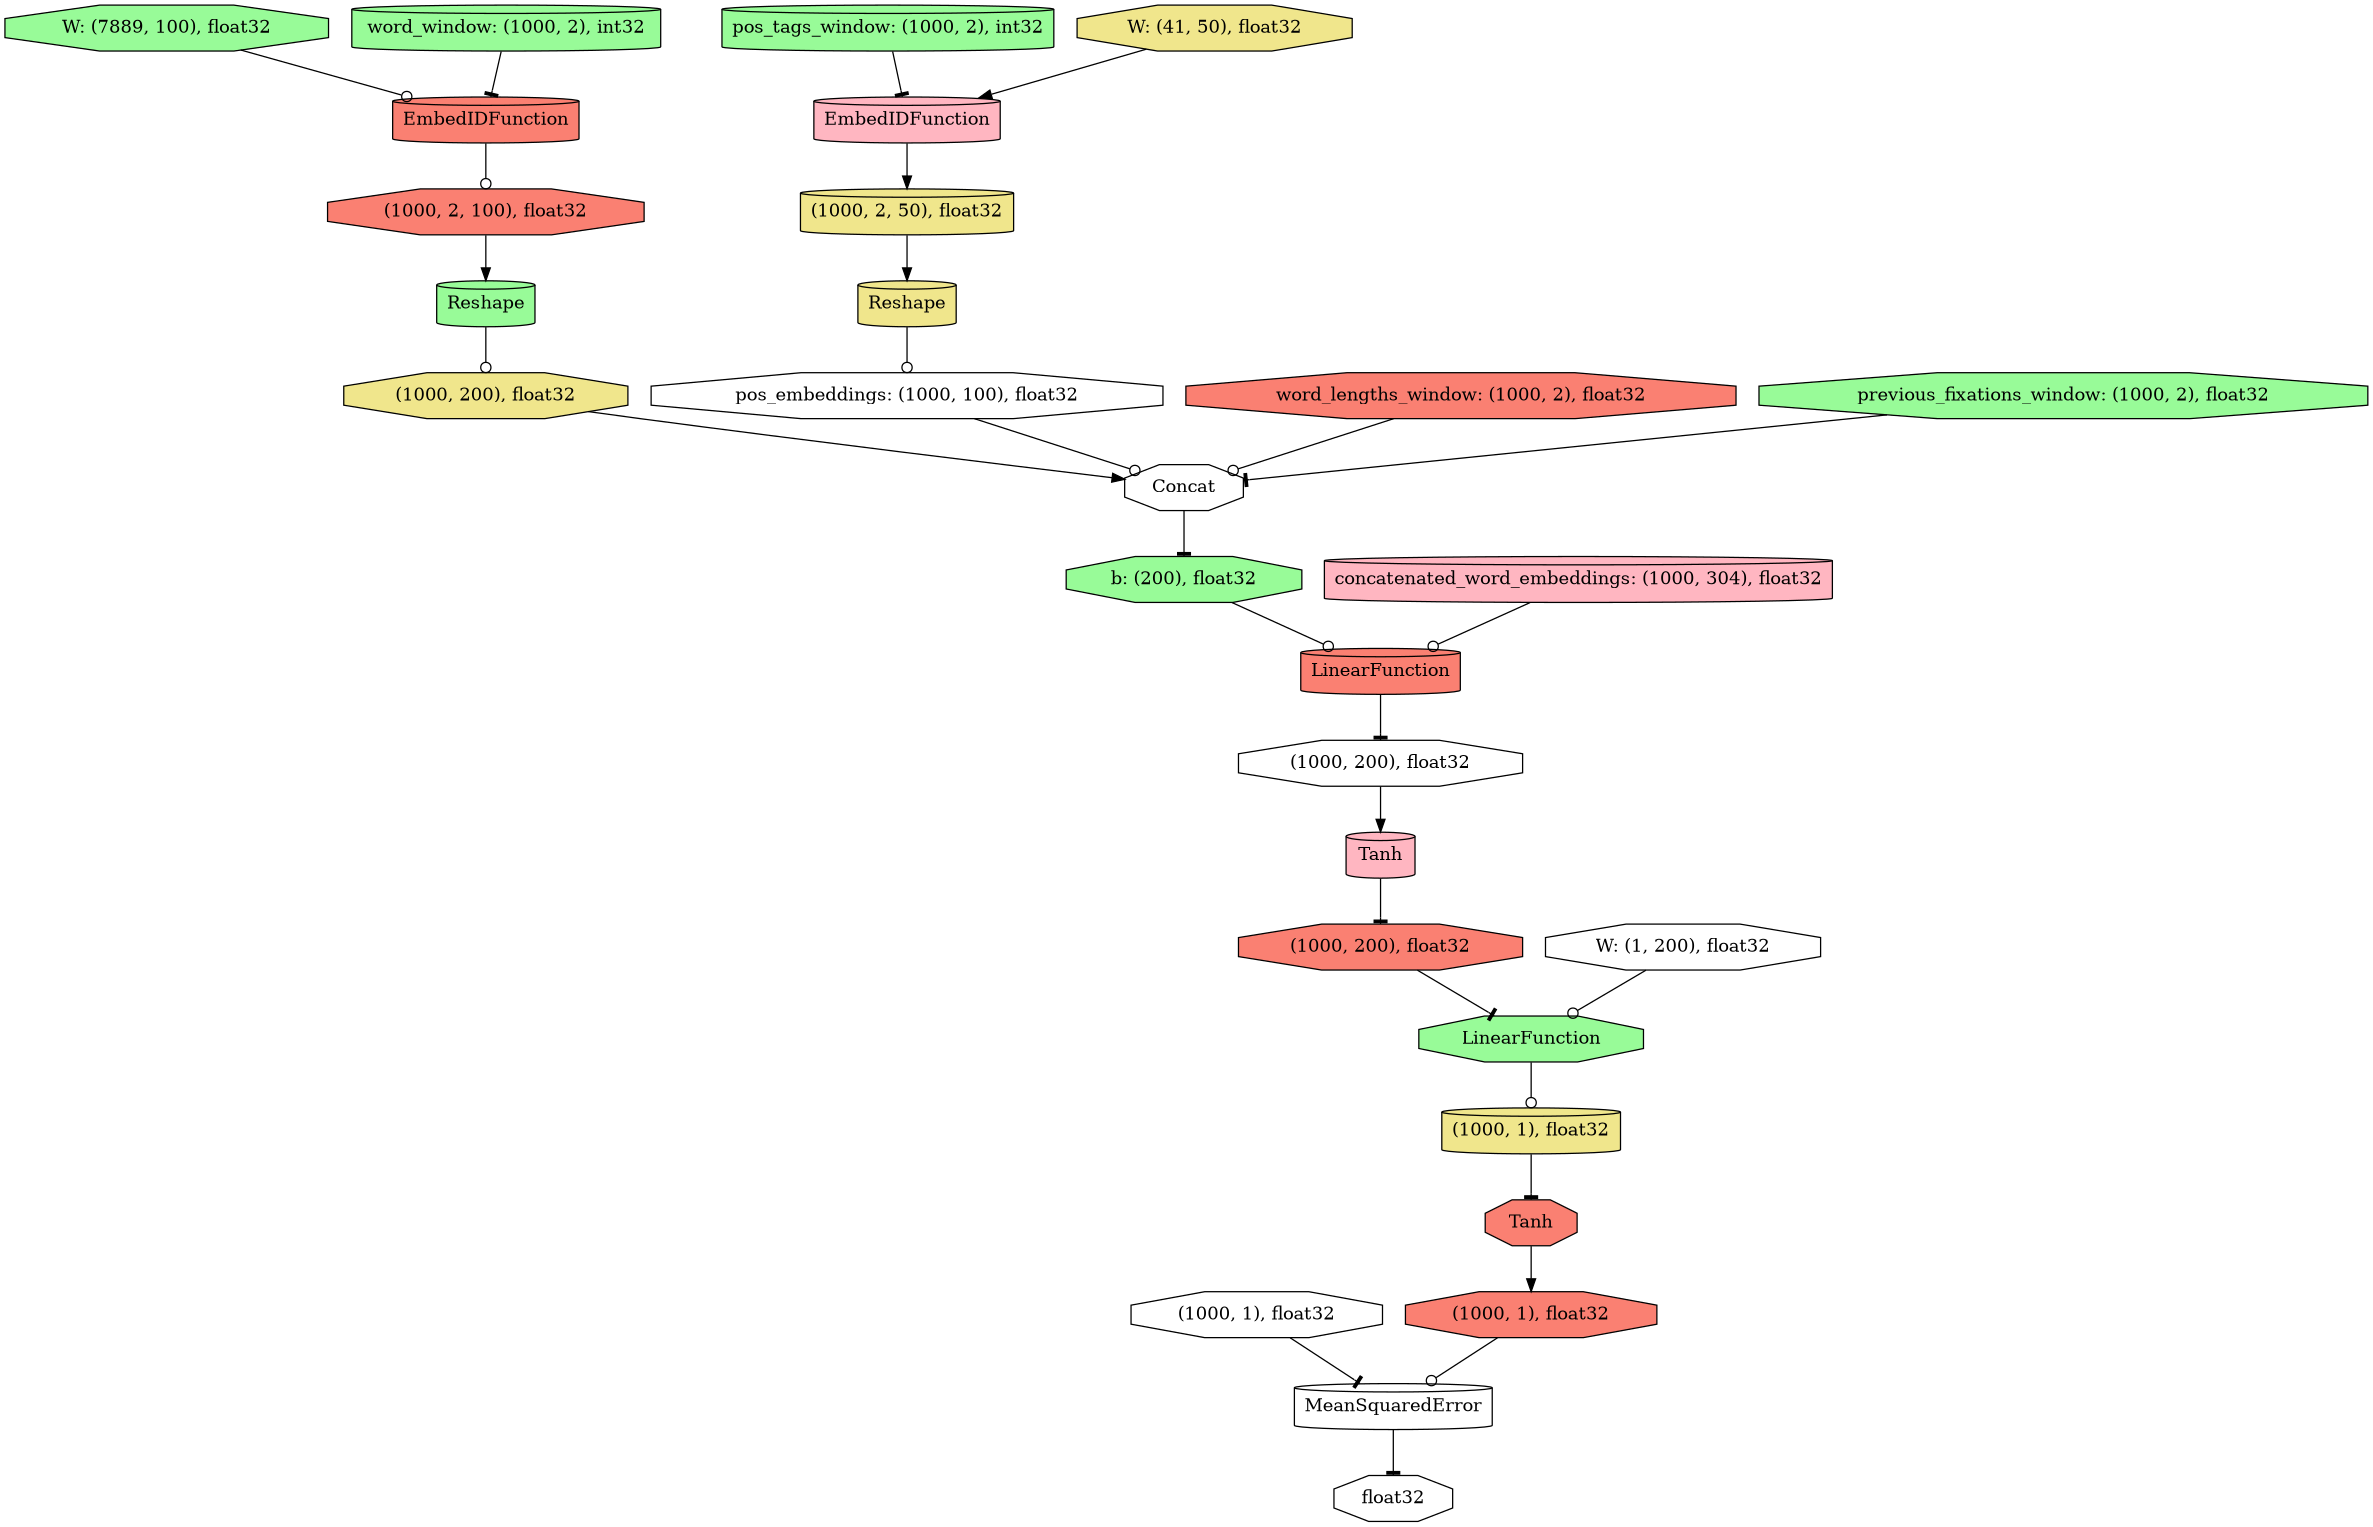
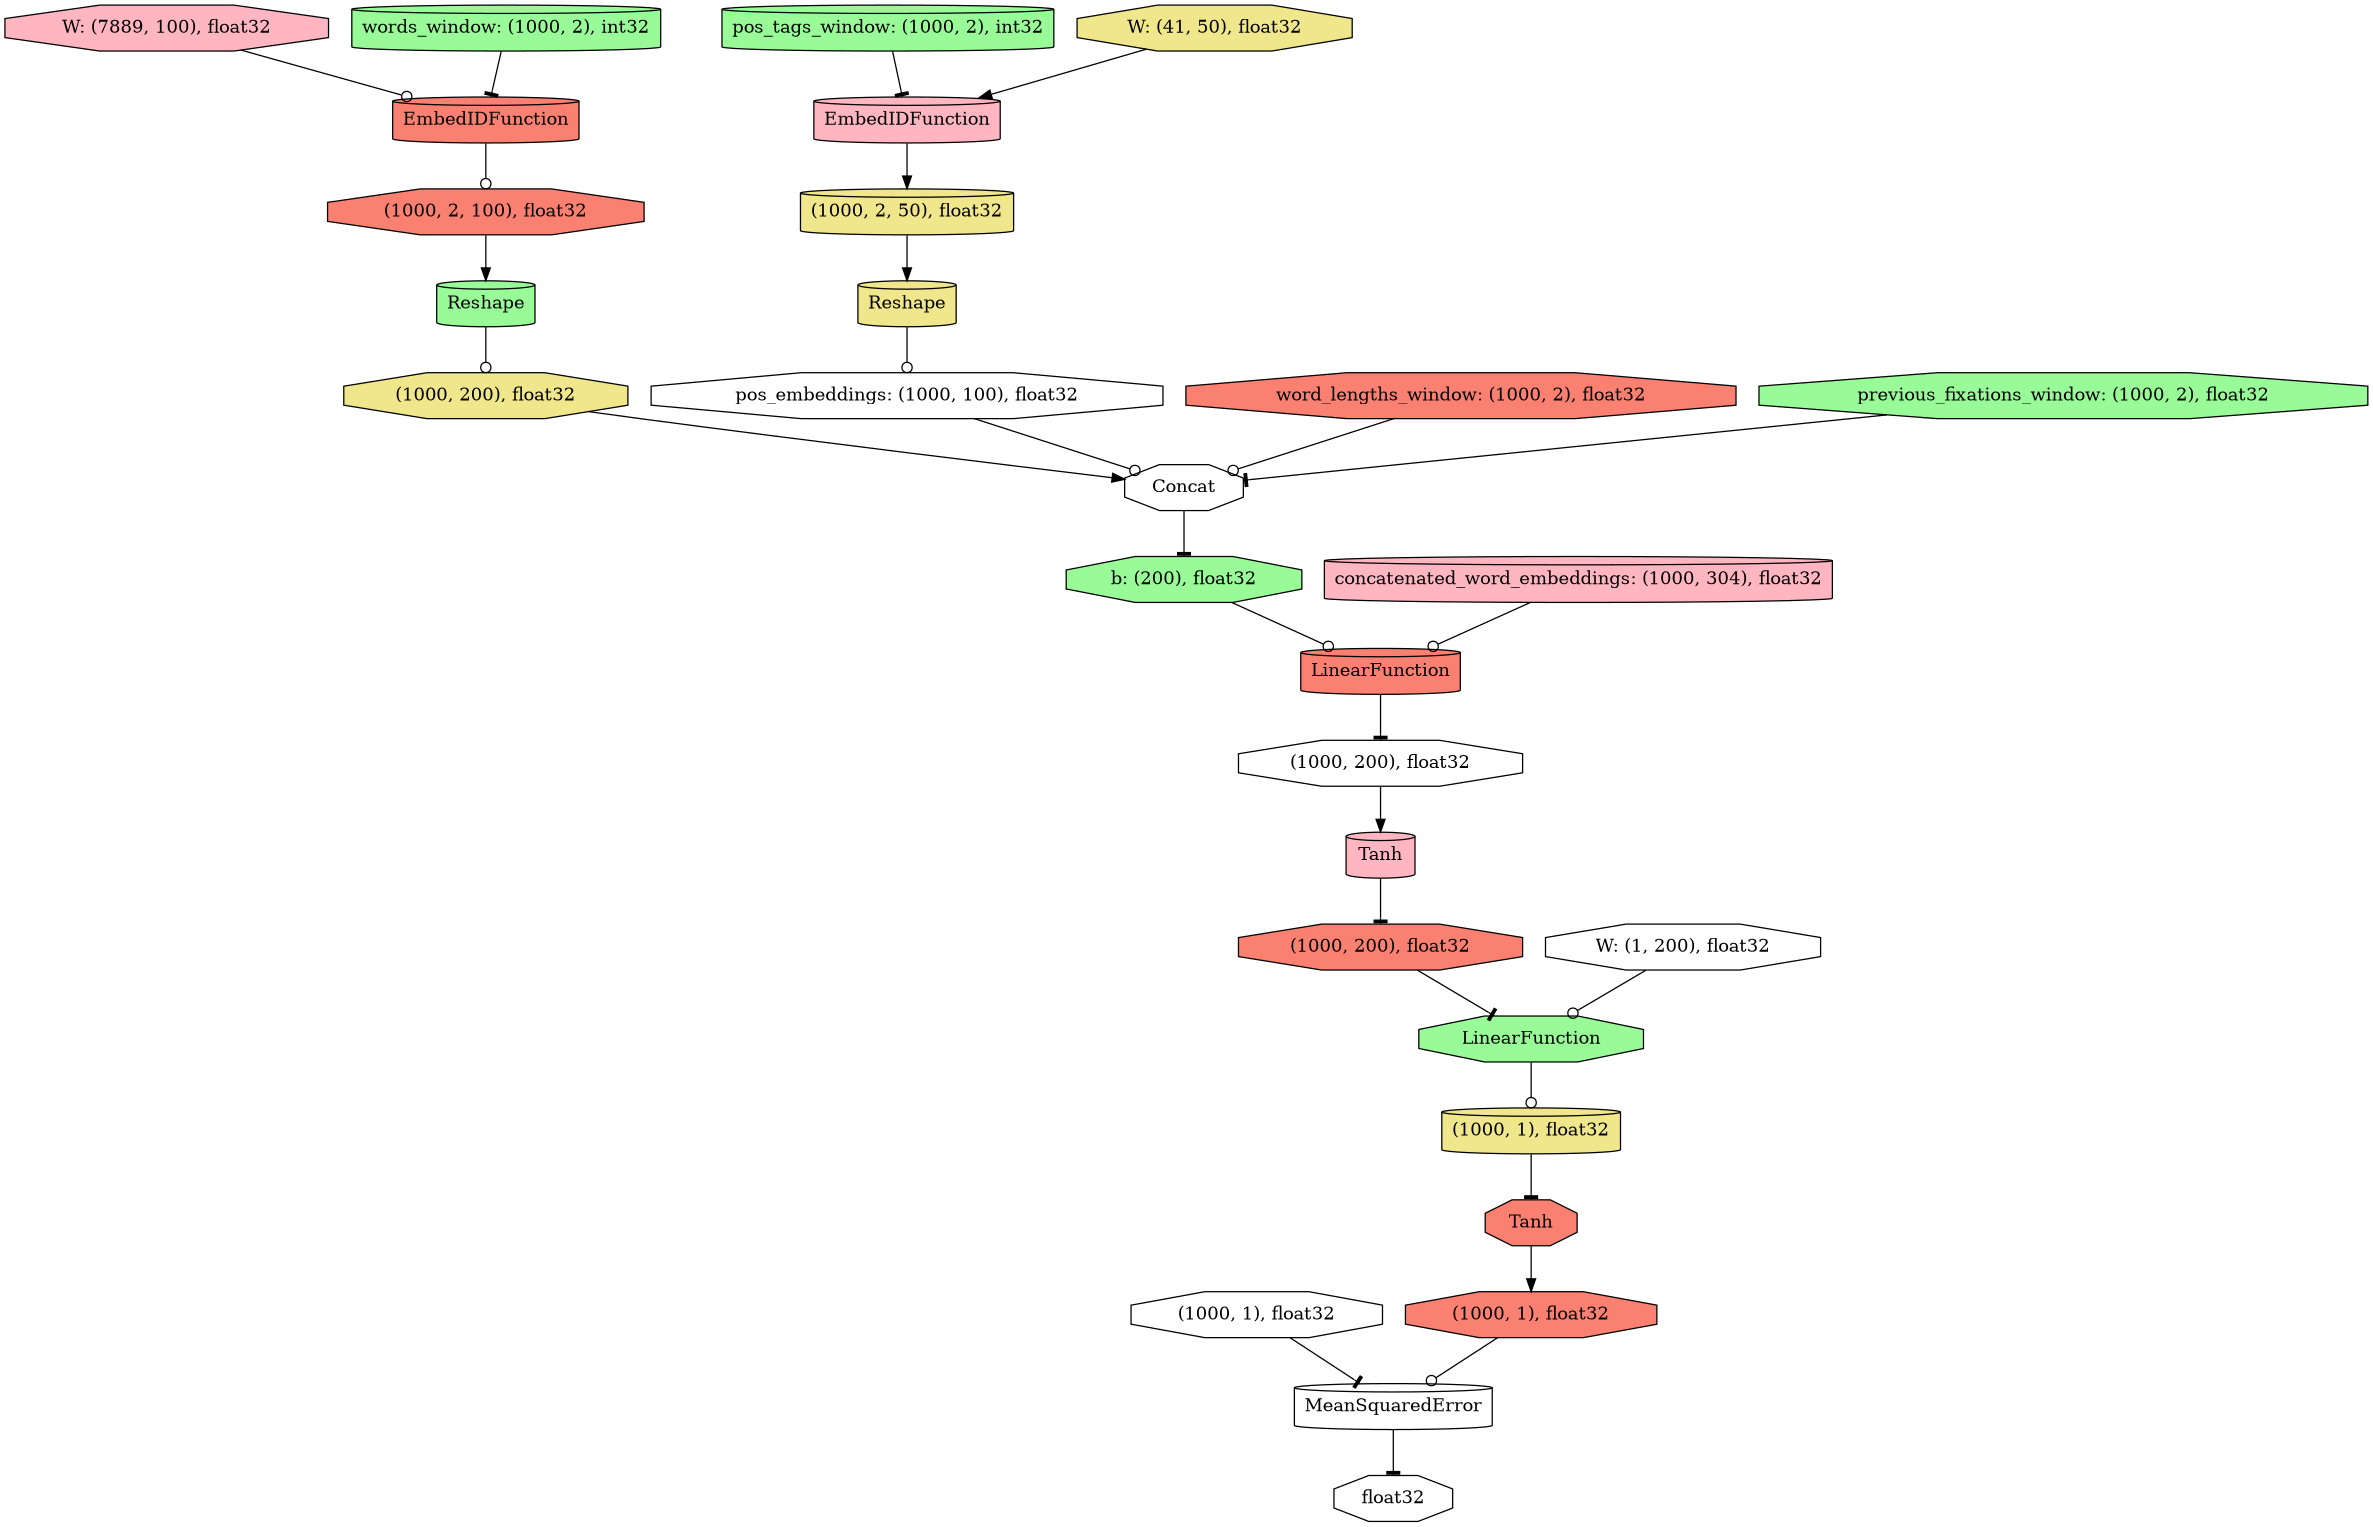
node "W: (7889, 100), float32": fillcolor palegreen -> lightpink
node "word_window: (1000, 2), int32": label "word_window: (1000, 2), int32" -> "words_window: (1000, 2), int32"
